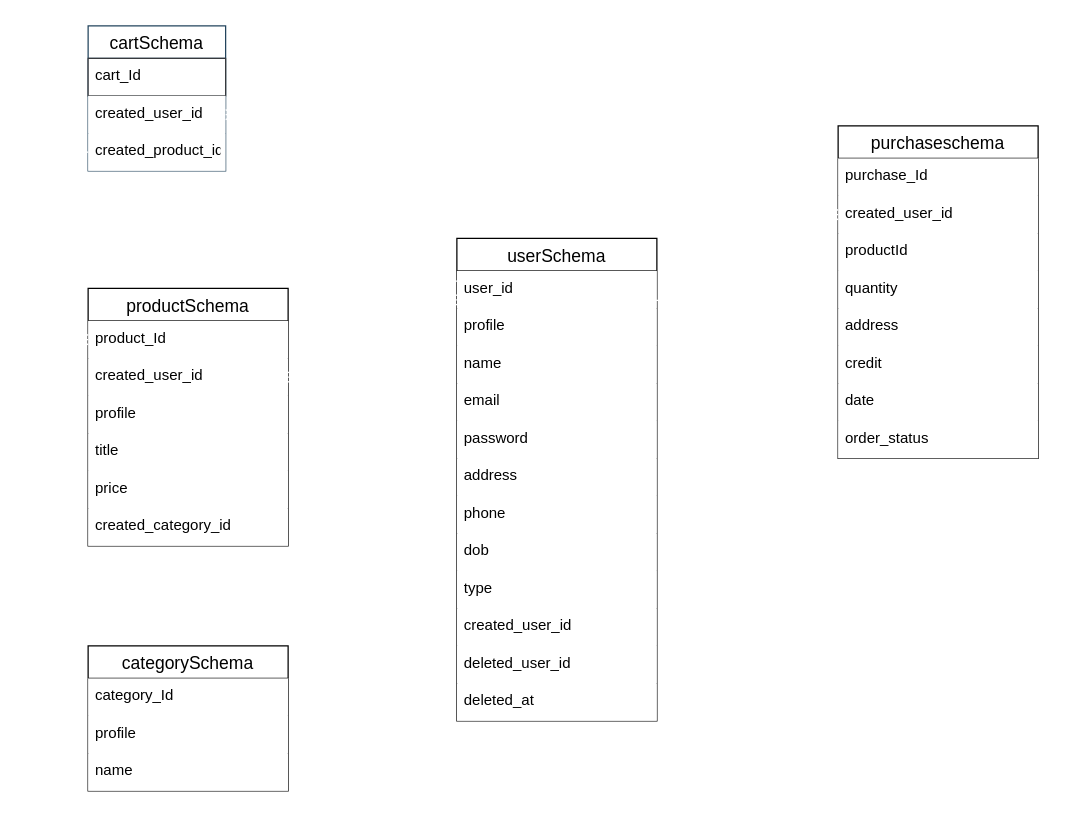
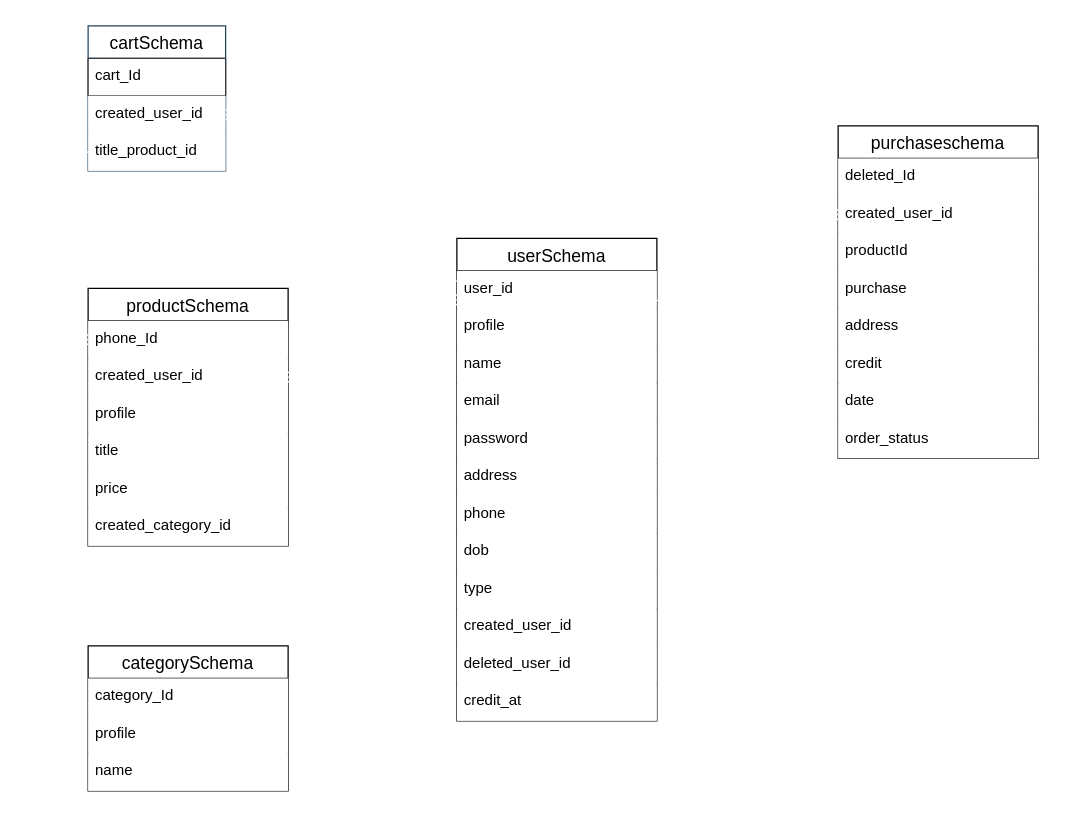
node "created_product_id": label "created_product_id" -> "title_product_id"
node "purchase_Id": label "purchase_Id" -> "deleted_Id"
node "quantity": label "quantity" -> "purchase"
node "product_Id": label "product_Id" -> "phone_Id"
node "deleted_at": label "deleted_at" -> "credit_at"
